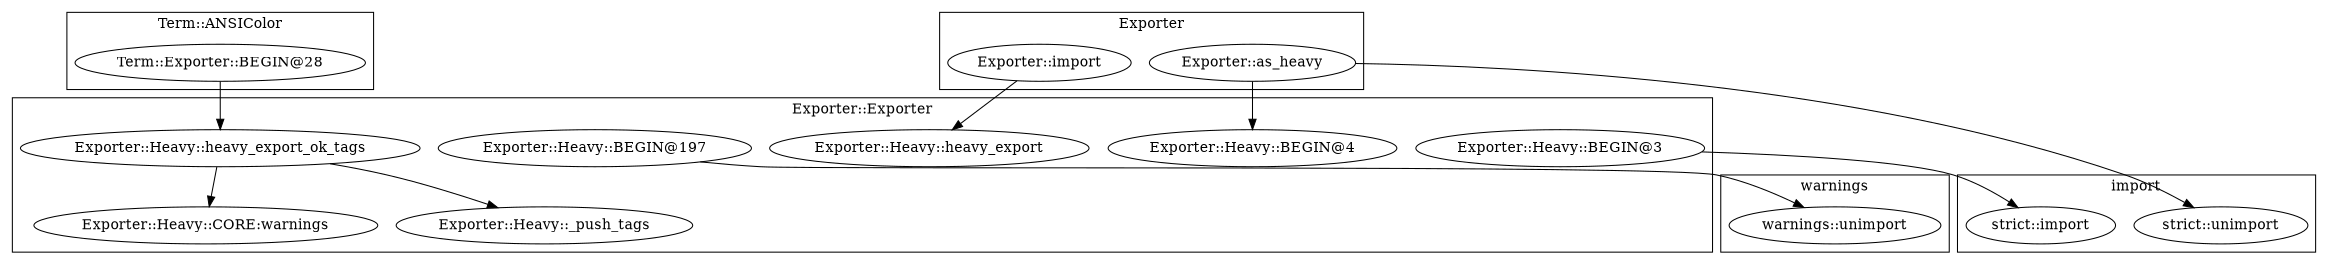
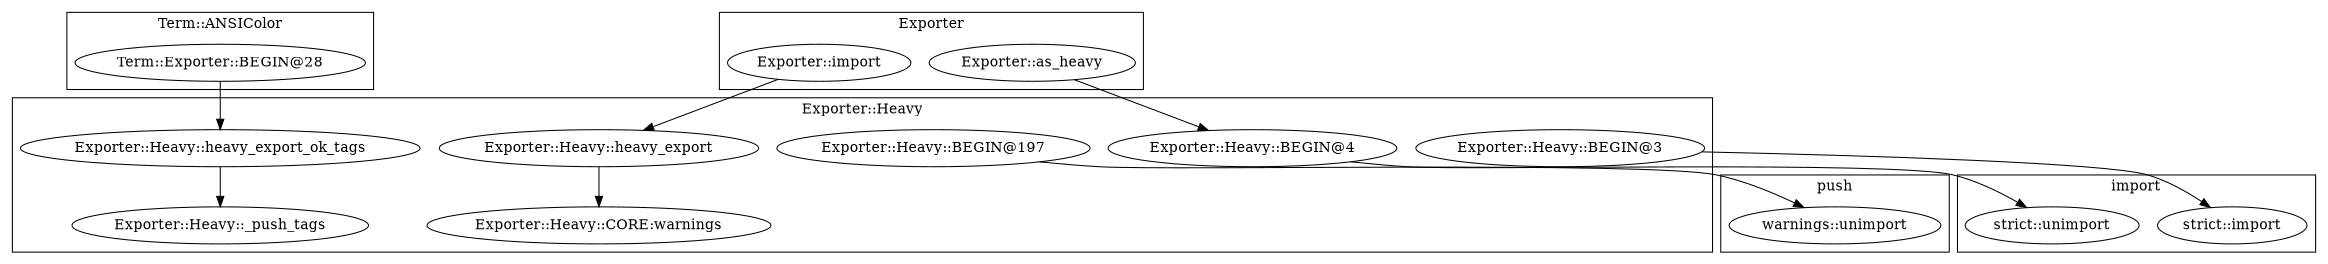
edge "Exporter::as_heavy" -> "strict::unimport": now "Exporter::Heavy::BEGIN@4" -> "strict::unimport"
cluster "Exporter::Exporter": label "Exporter::Exporter" -> "Exporter::Heavy"
edge "Exporter::Heavy::heavy_export_ok_tags" -> "Exporter::Heavy::CORE:warnings": now "Exporter::Heavy::heavy_export" -> "Exporter::Heavy::CORE:warnings"
cluster "warnings": label "warnings" -> "push"
